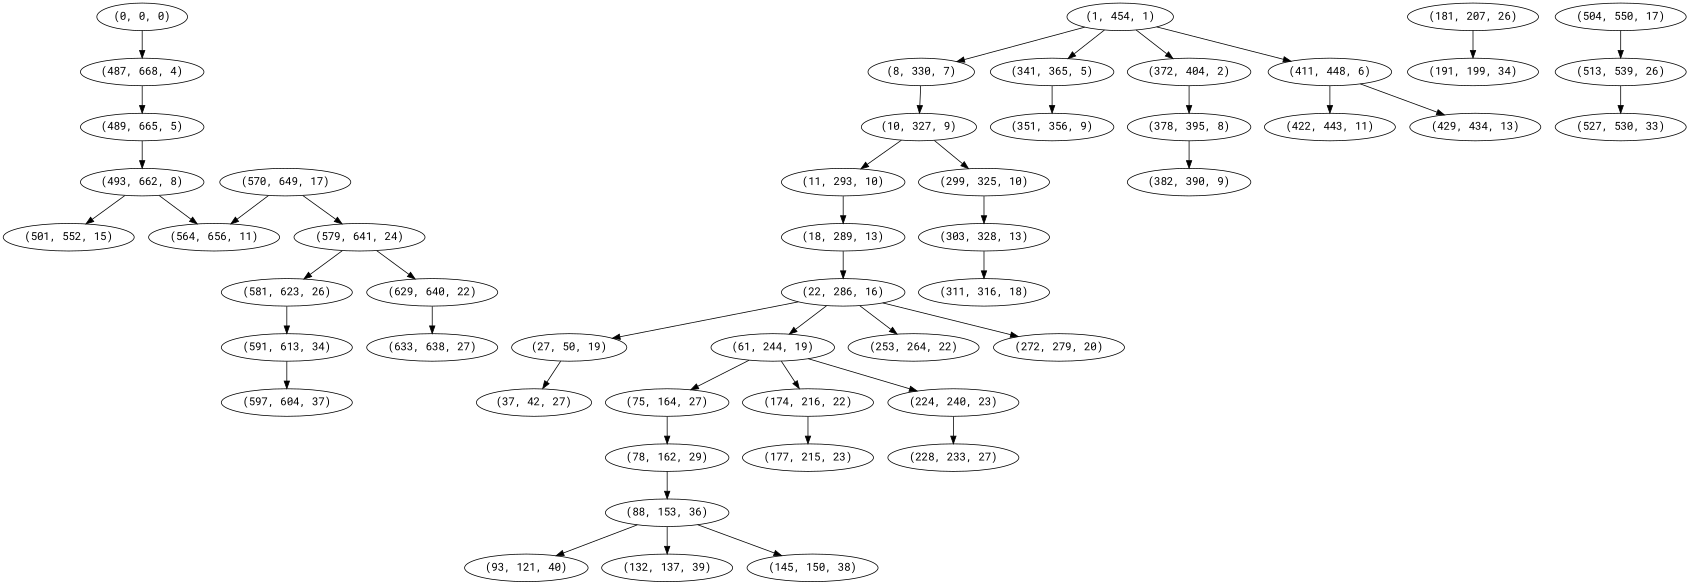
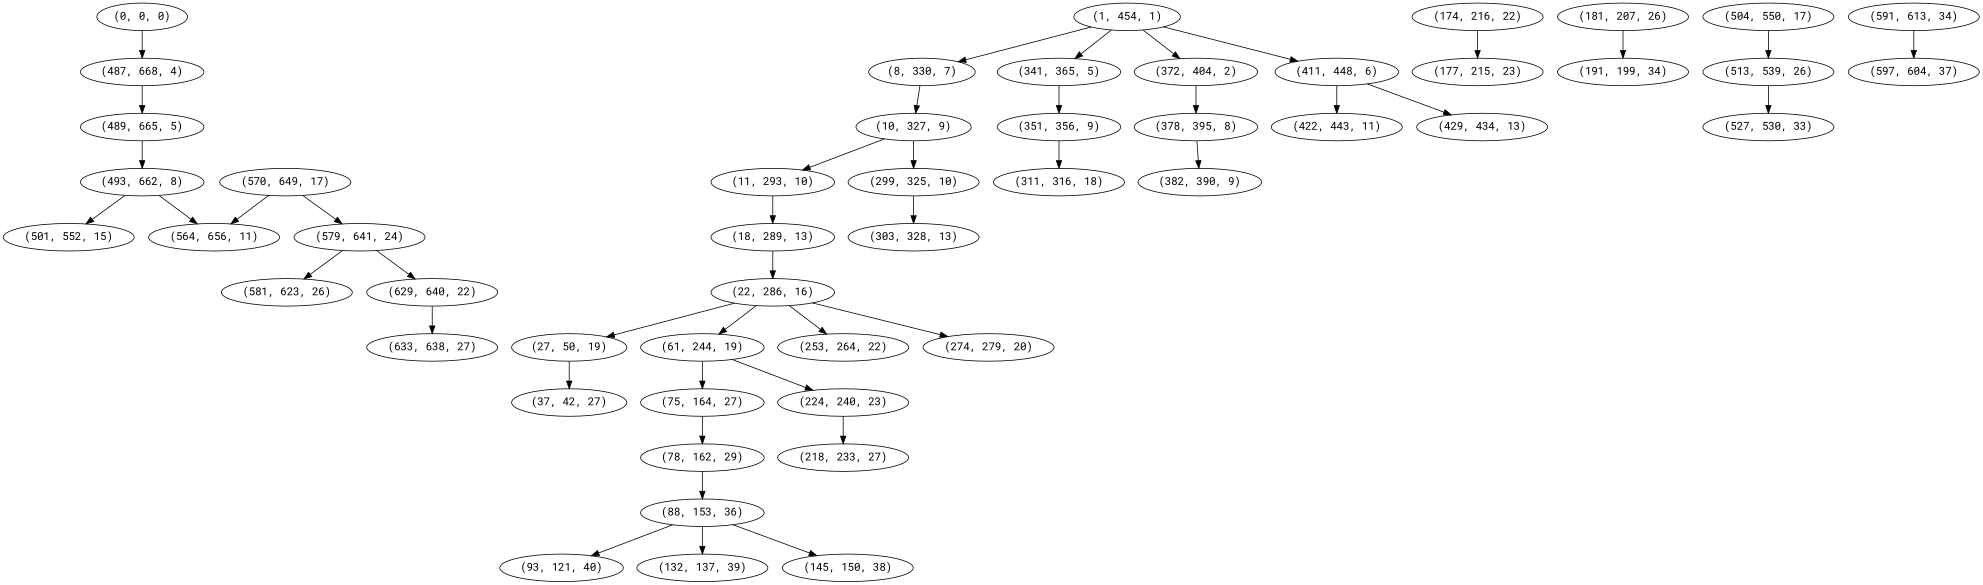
edge "(303, 328, 13)" -> "(311, 316, 18)": now "(351, 356, 9)" -> "(311, 316, 18)"
edge "(581, 623, 26)" -> "(591, 613, 34)": removed
node "(272, 279, 20)": label "(272, 279, 20)" -> "(274, 279, 20)"
edge "(61, 244, 19)" -> "(174, 216, 22)": removed
node "(228, 233, 27)": label "(228, 233, 27)" -> "(218, 233, 27)"
